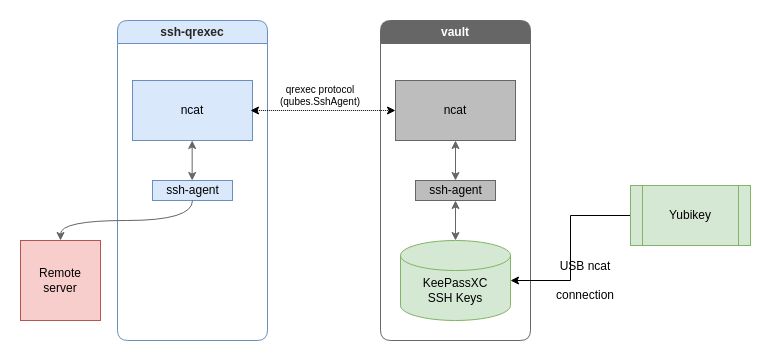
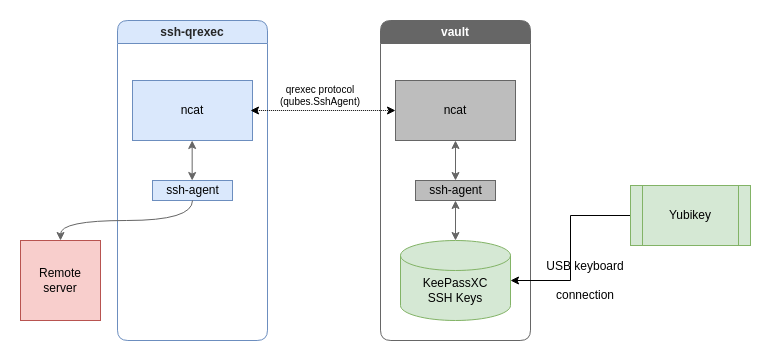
node "USB ncat connection": label "USB ncat connection" -> "USB keyboard connection"
